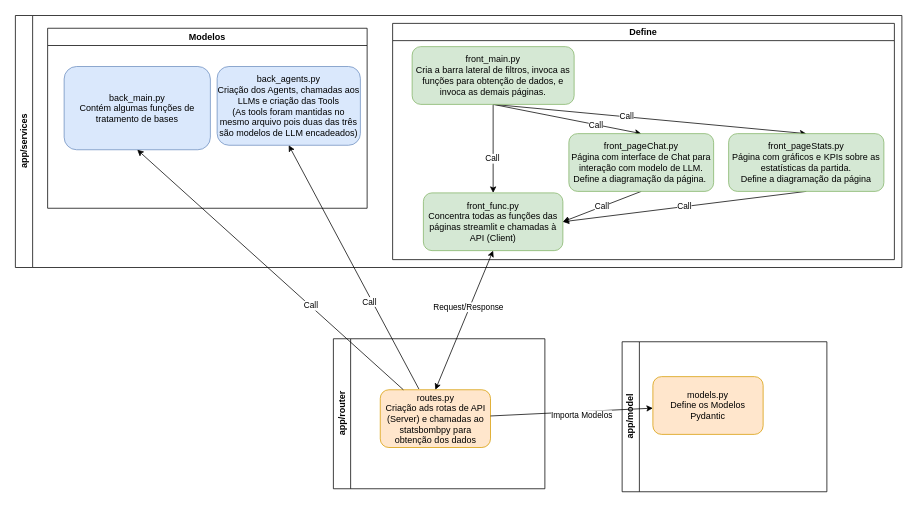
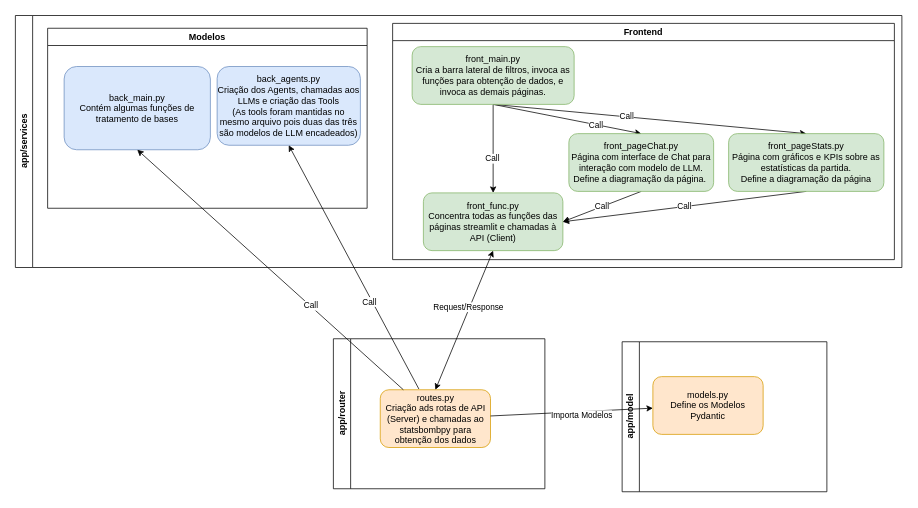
node "Define": label "Define" -> "Frontend"
